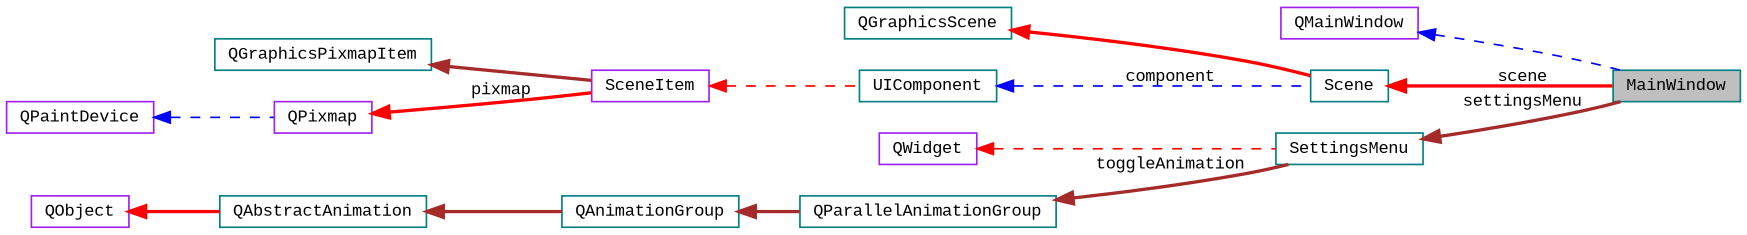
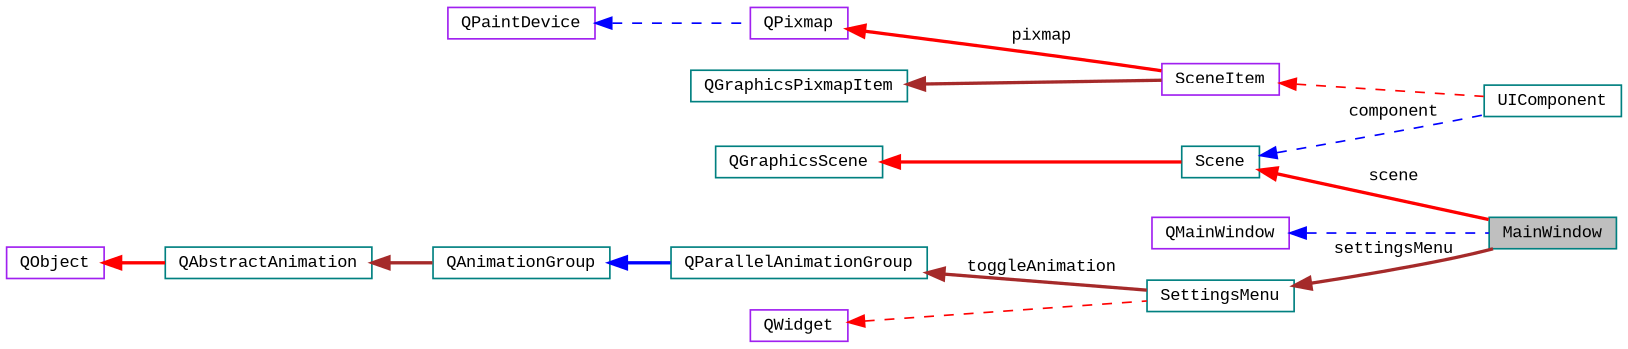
edge "Scene" -> "UIComponent": reversed
edge "QParallelAnimationGroup" -> "QAnimationGroup": color brown -> blue
